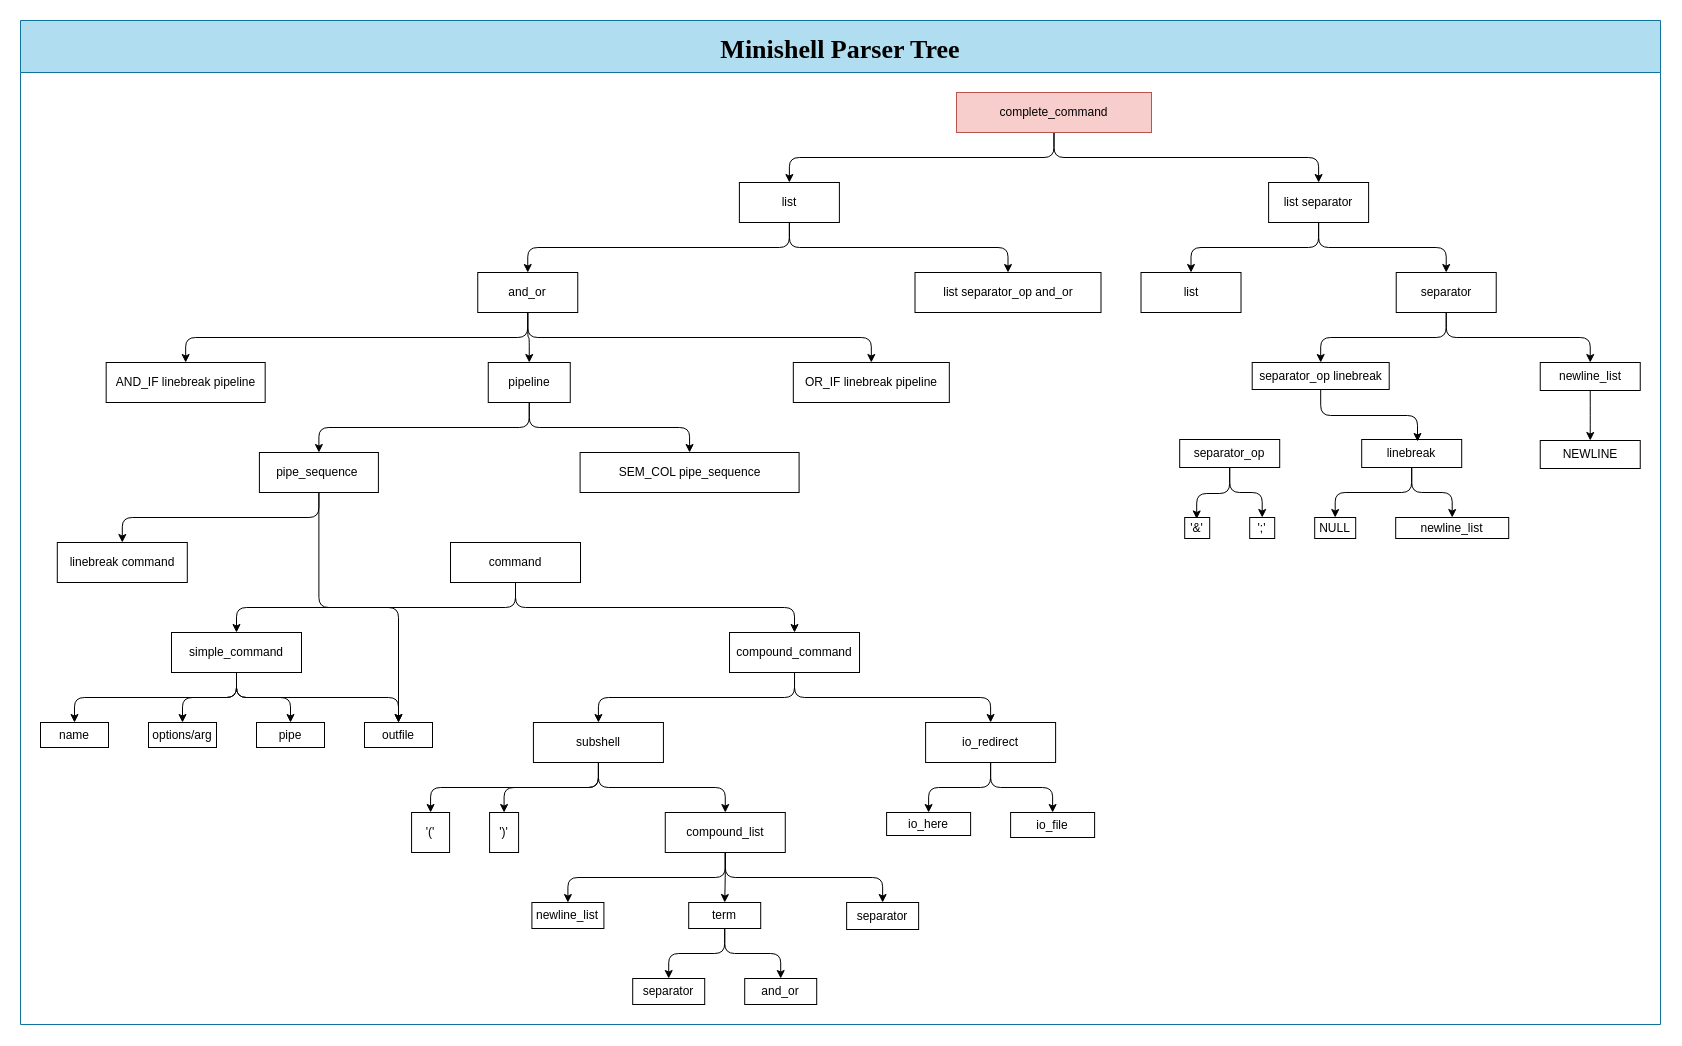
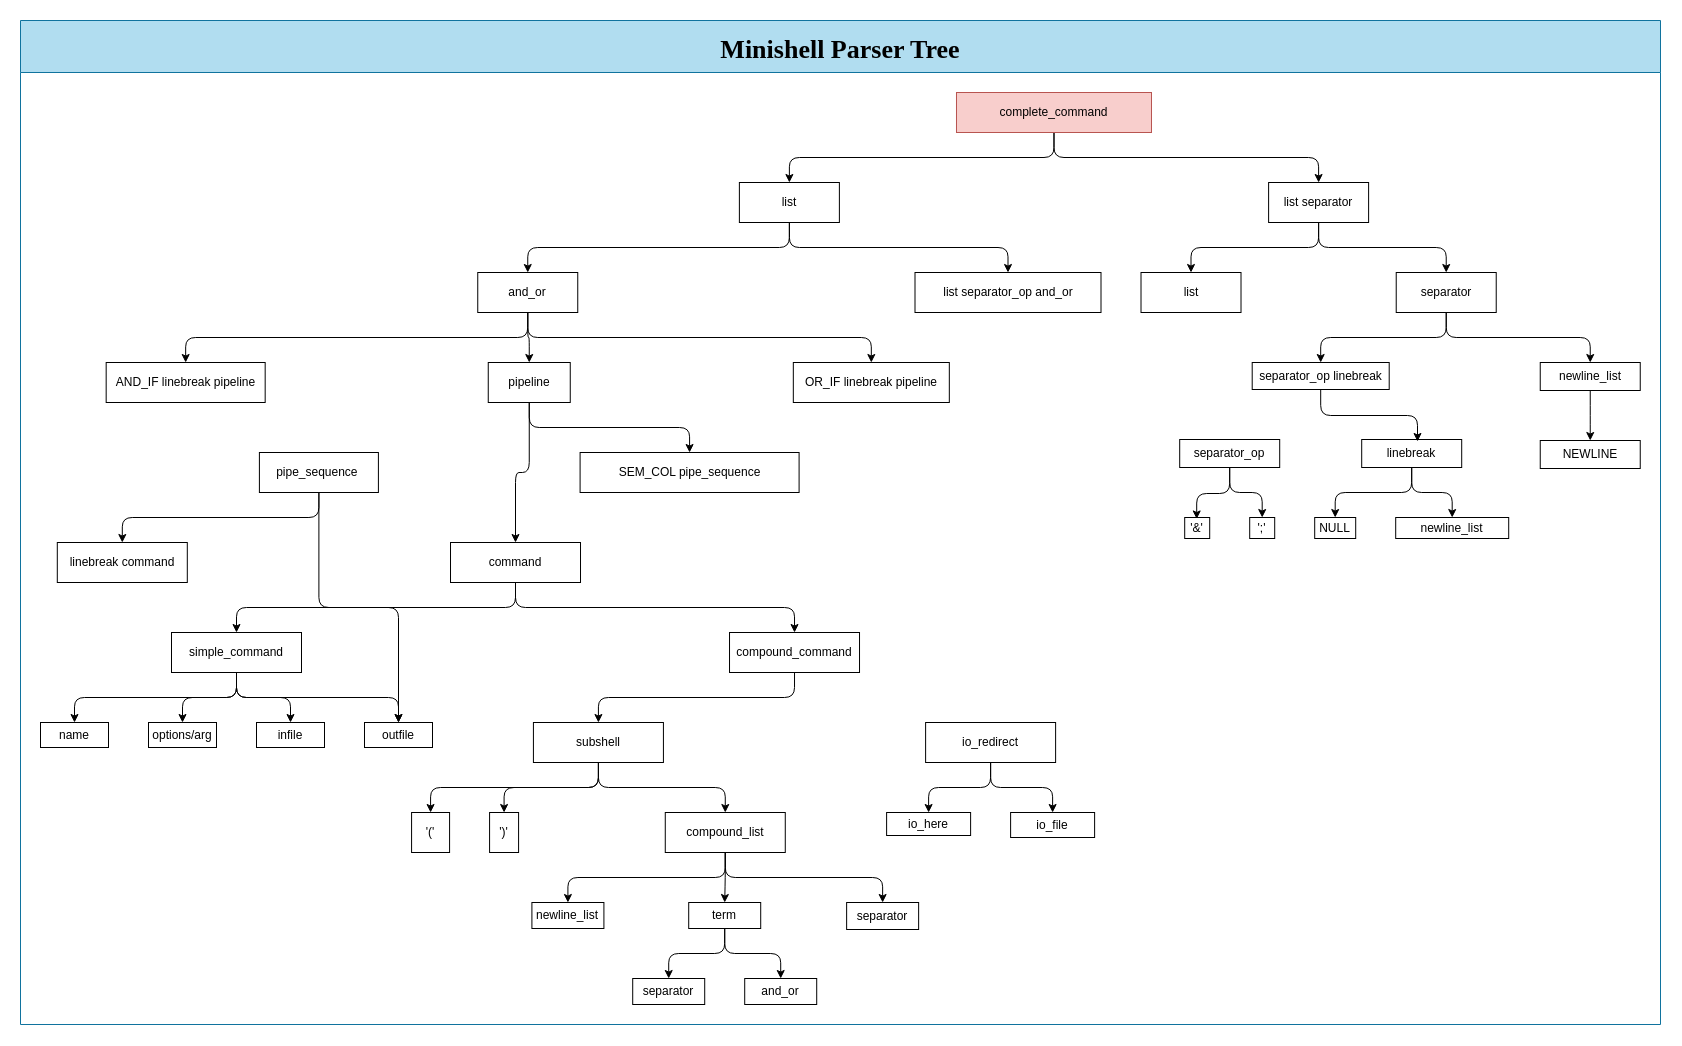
edge "pipeline" -> "pipe_sequence": now "pipeline" -> "command"
edge "compound_command" -> "io_redirect": removed
node "pipe": label "pipe" -> "infile"
